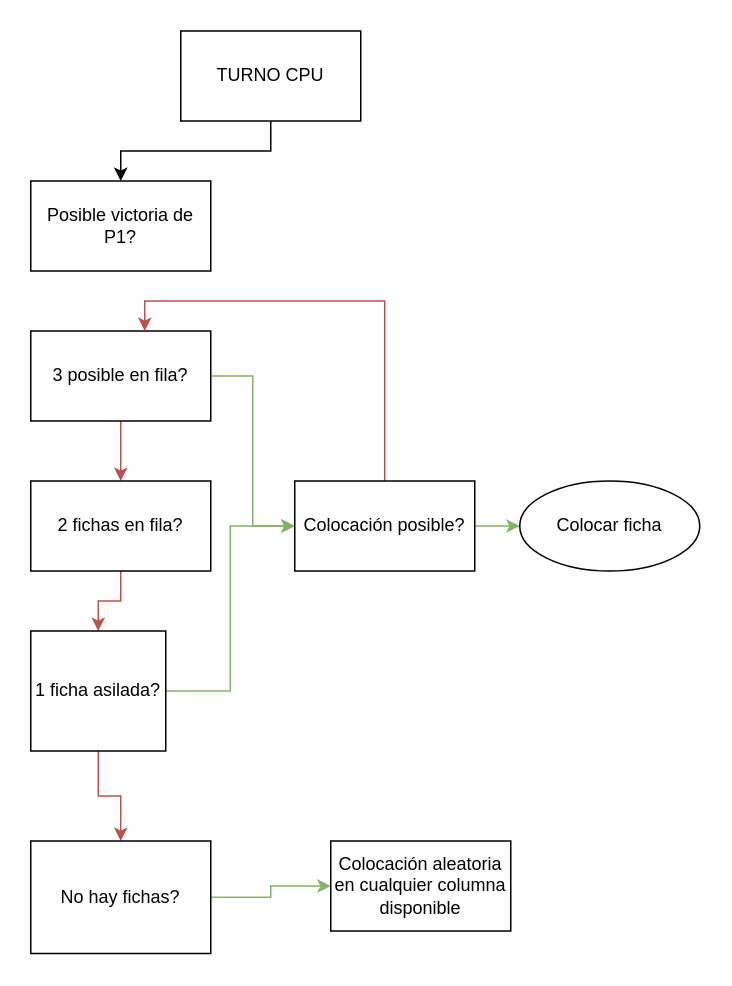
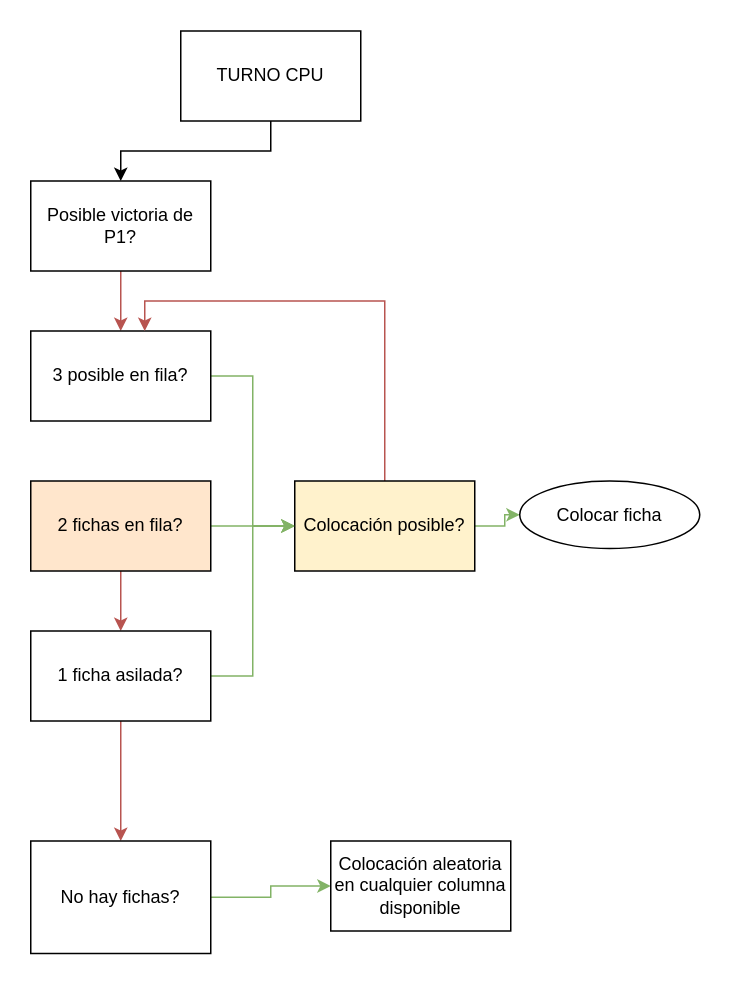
edge "Posible victoria de P1?" -> "3 posible en fila?": added
edge "3 posible en fila?" -> "2 fichas en fila?": removed
node "2 fichas en fila?": fillcolor #ffffff -> #ffe6cc
edge "2 fichas en fila?" -> "Colocación posible?": added
node "Colocación posible?": fillcolor #ffffff -> #fff2cc
node "Colocar ficha": size 180x90 -> 180x68
node "1 ficha asilada?": size 135x120 -> 180x90
